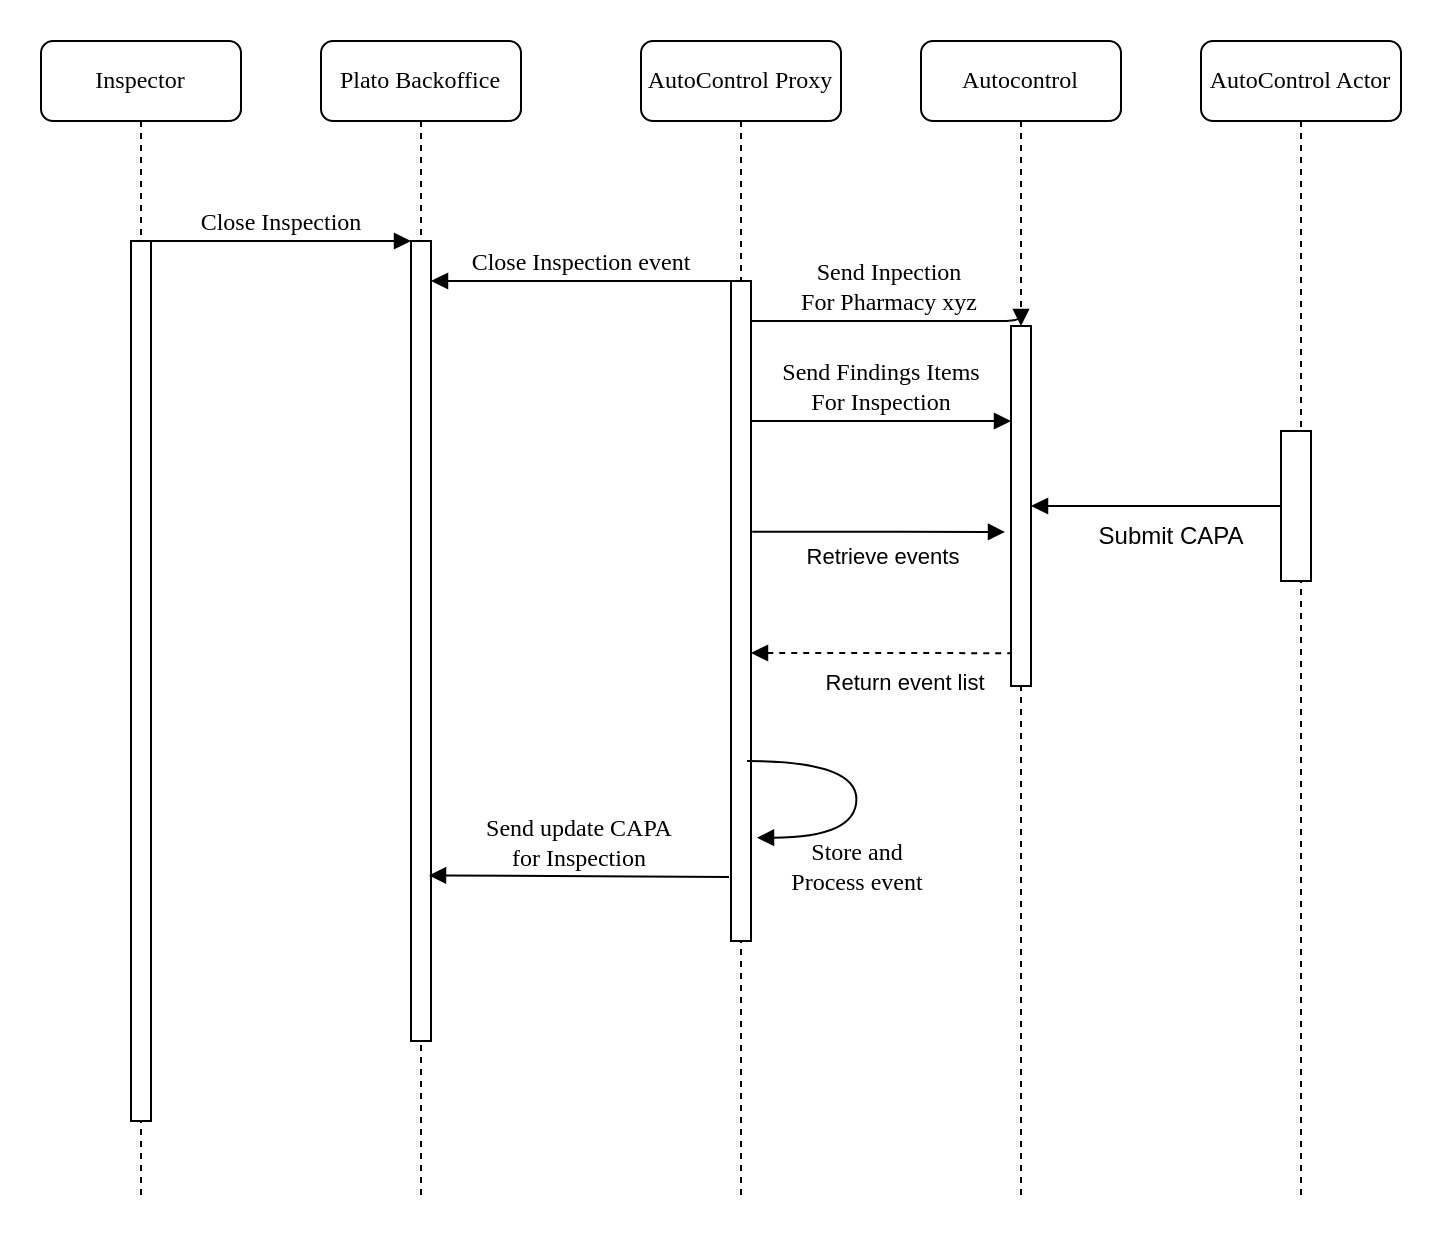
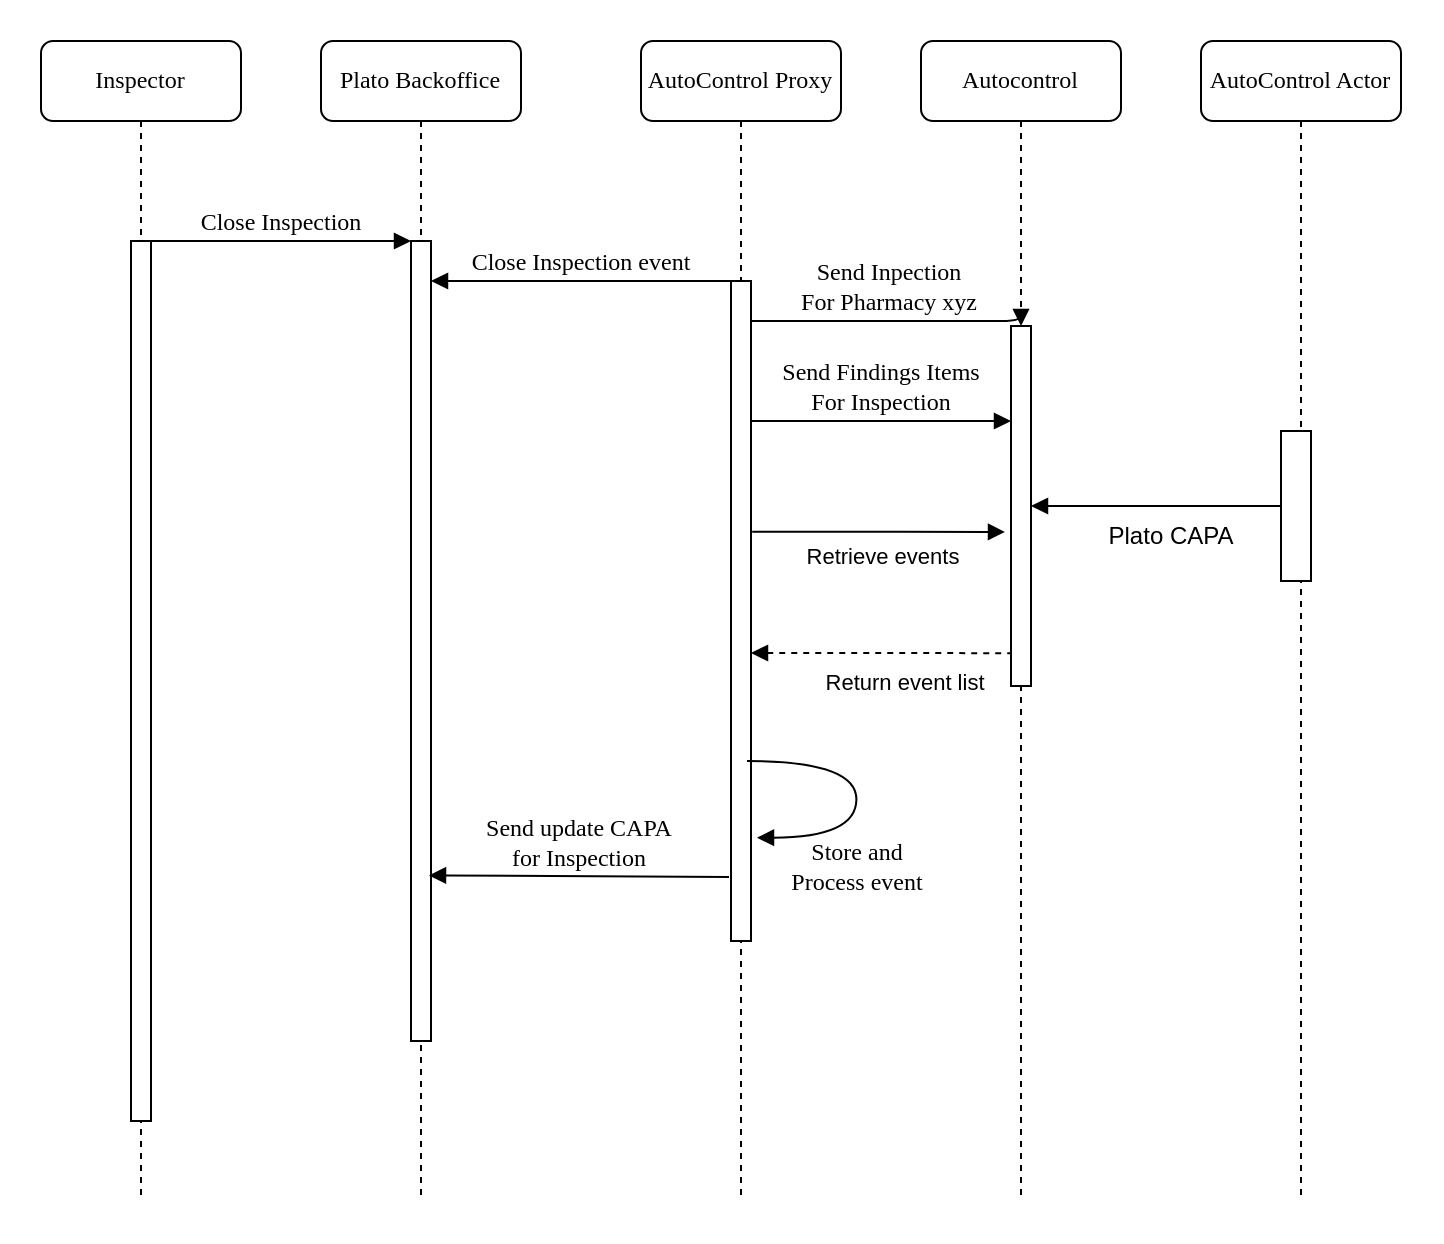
node "Submit CAPA": label "Submit CAPA" -> "Plato CAPA"
